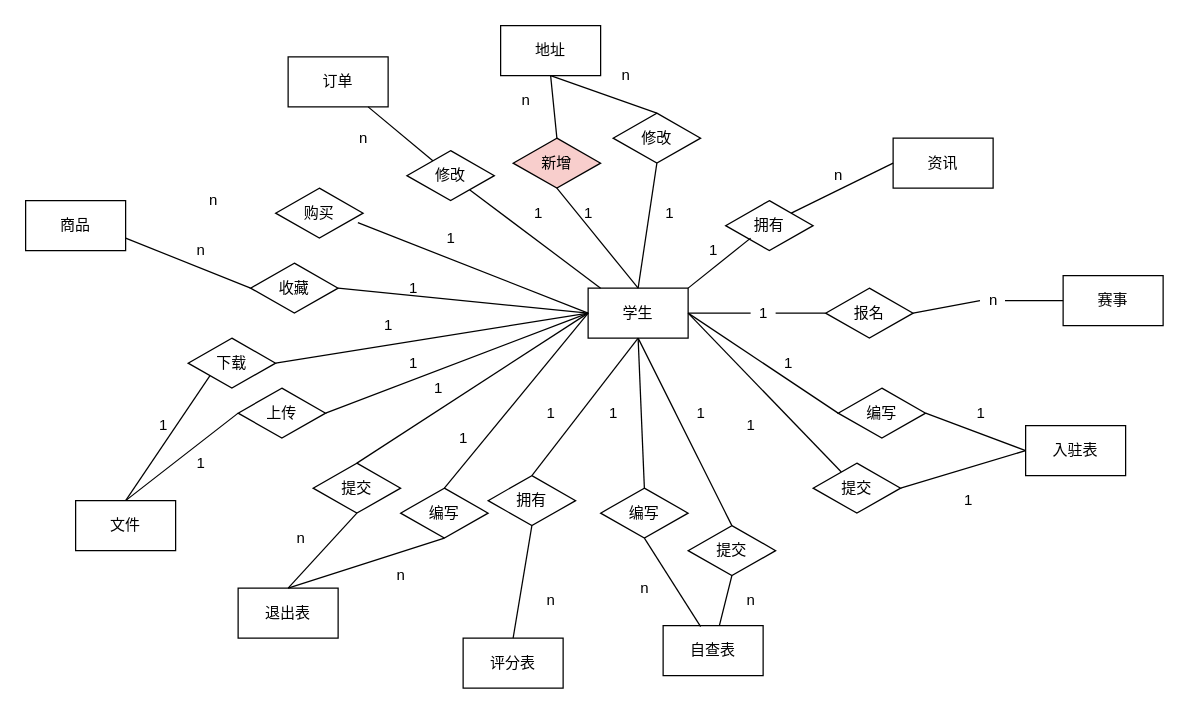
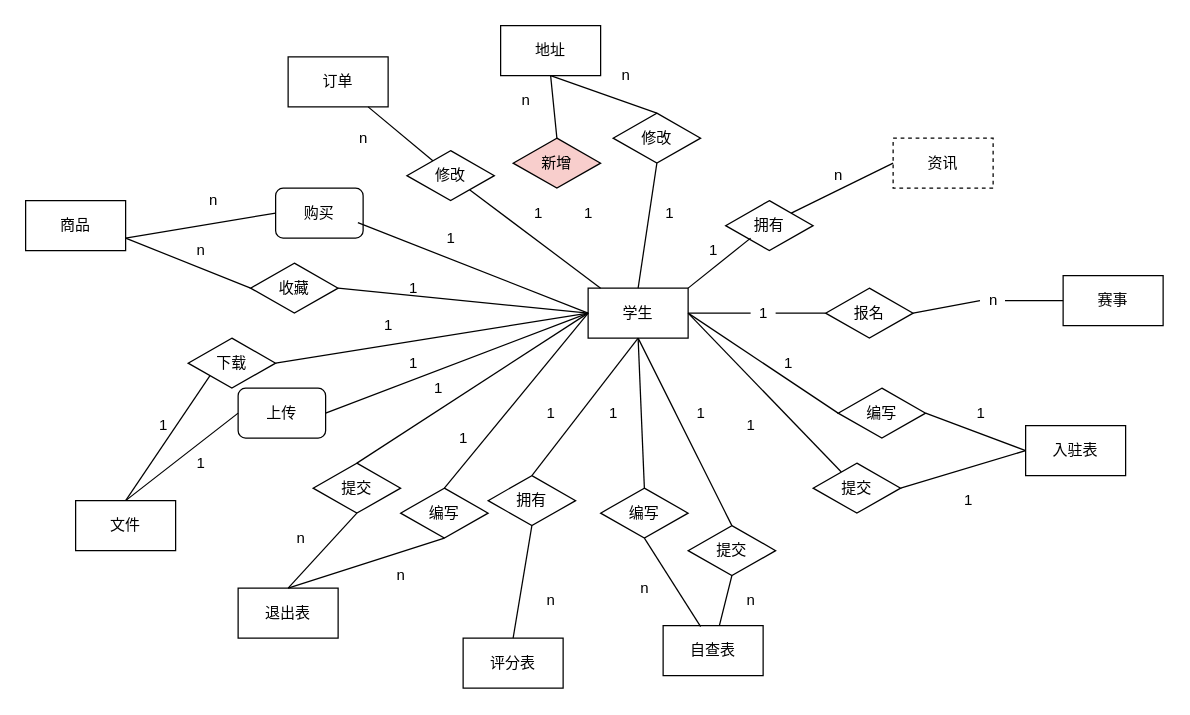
node "资讯": style solid -> dashed
node "购买": shape diamond -> rounded rectangle
edge "购买" -- "商品": added
edge "新增" -- "学生": removed
node "上传": shape diamond -> rounded rectangle
